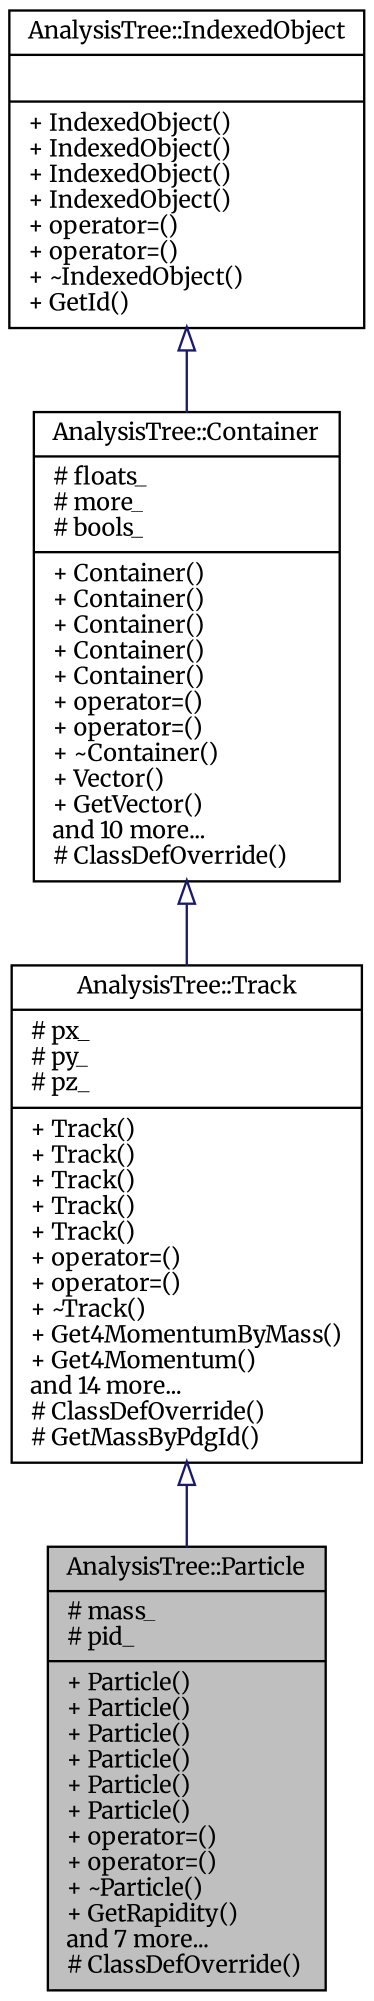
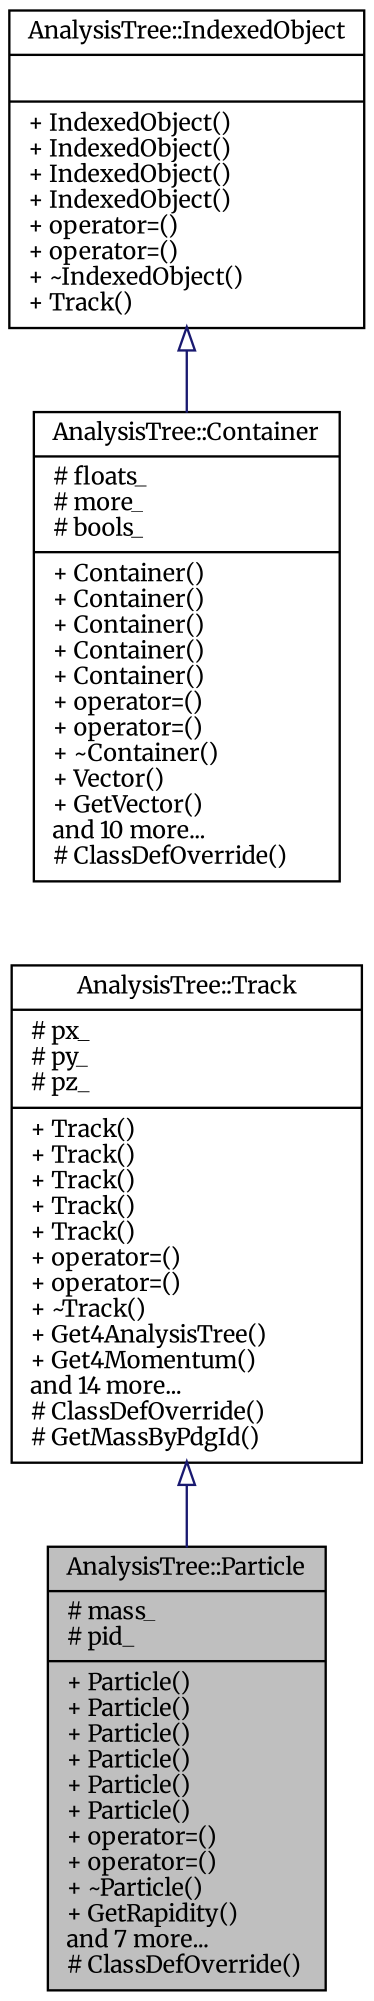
node "AnalysisTree::IndexedObject": text "+ GetId()" -> "+ Track()"
edge "AnalysisTree::Track" -> "AnalysisTree::Container": removed
node "AnalysisTree::Track": text "+ Get4MomentumByMass()" -> "+ Get4AnalysisTree()"
